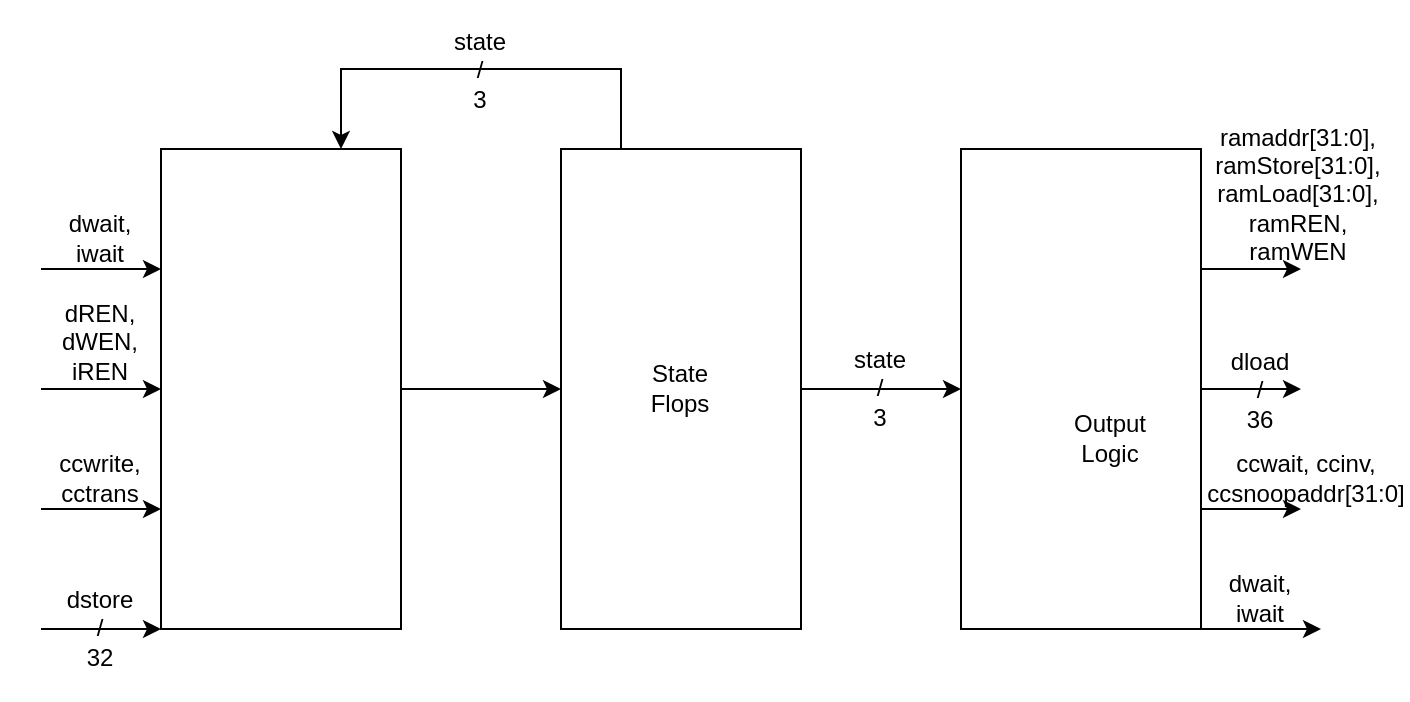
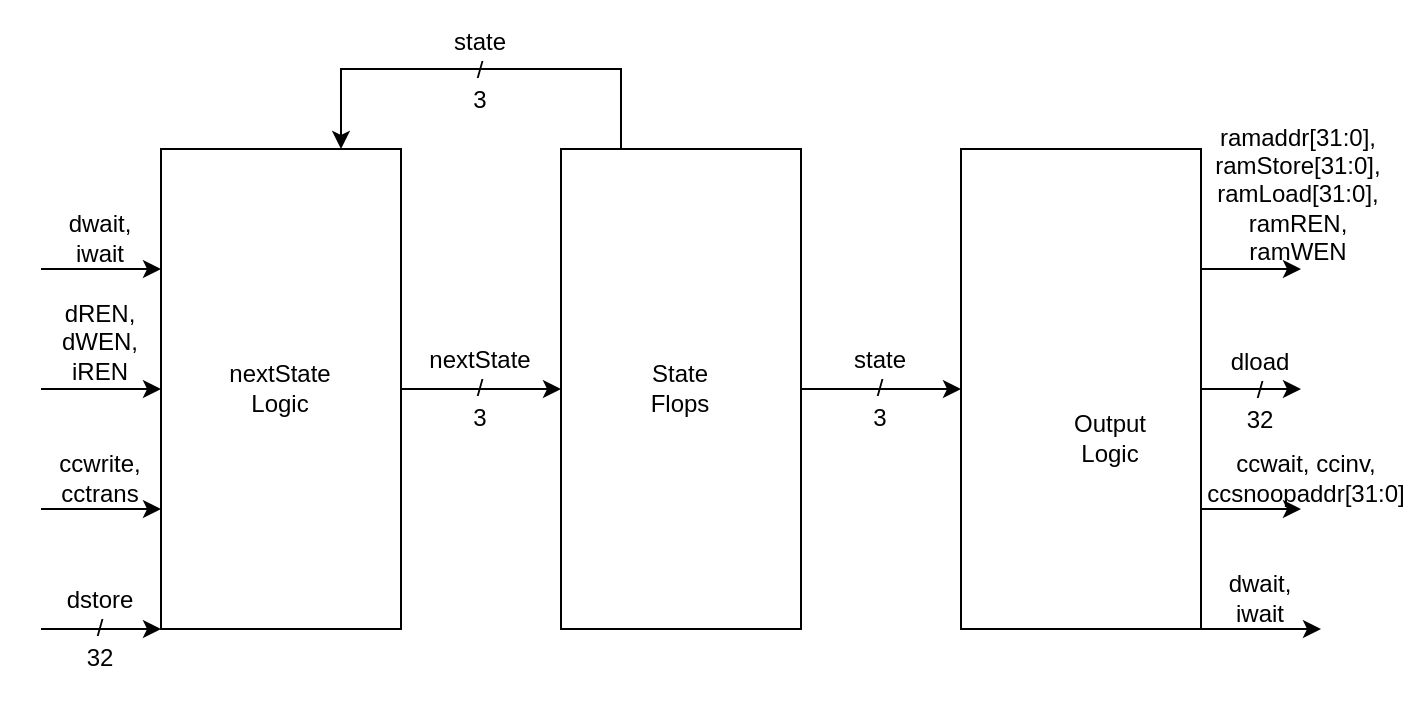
node "nextState Logic": added
node "nextState / 3": added
node "dload / 36": label "dload / 36" -> "dload / 32"
